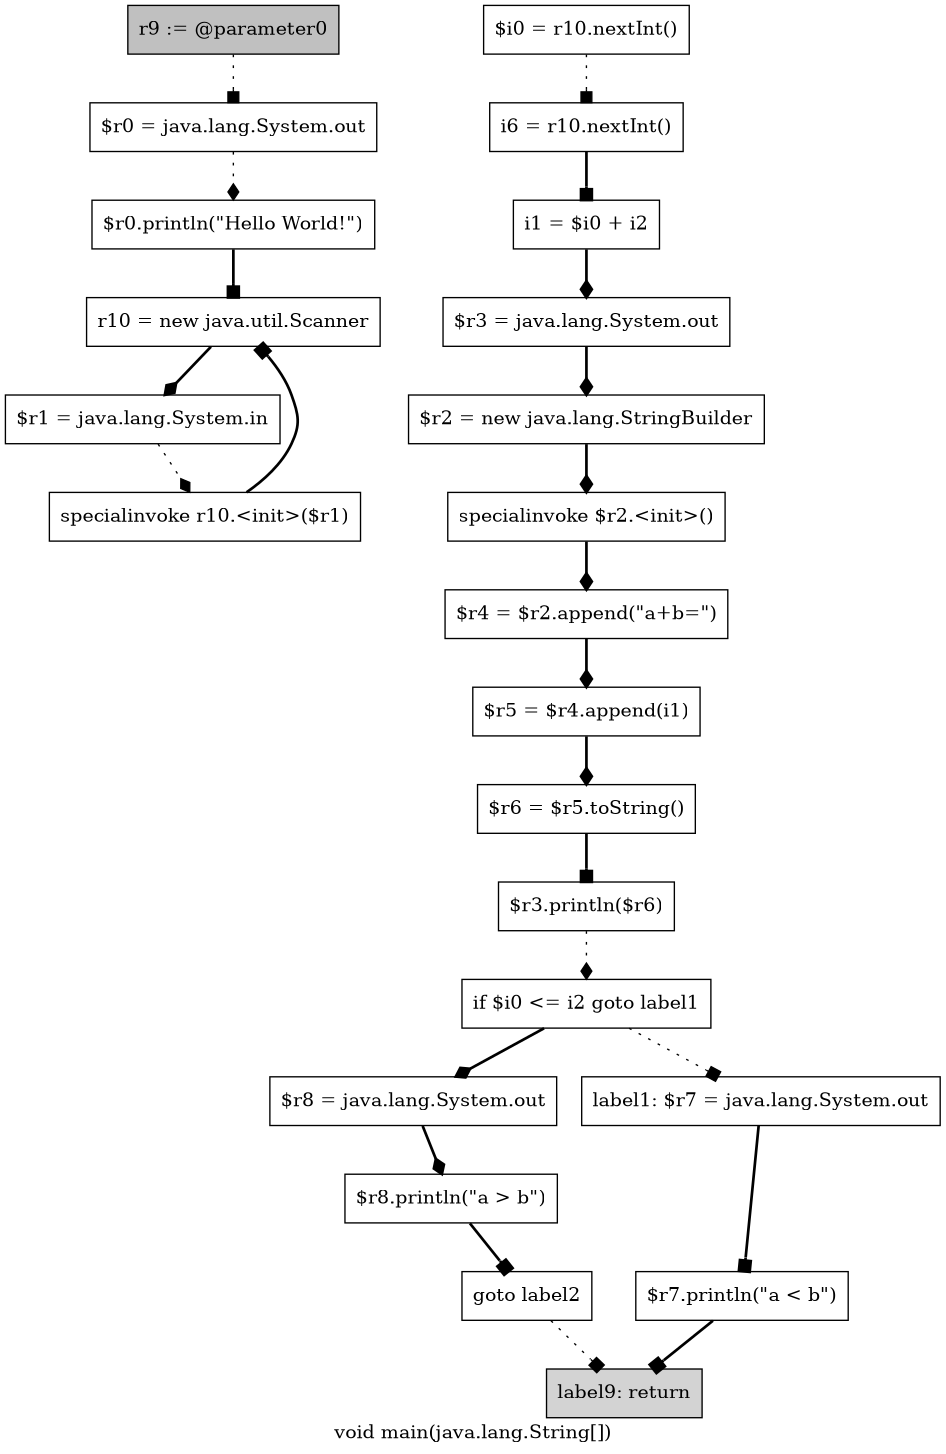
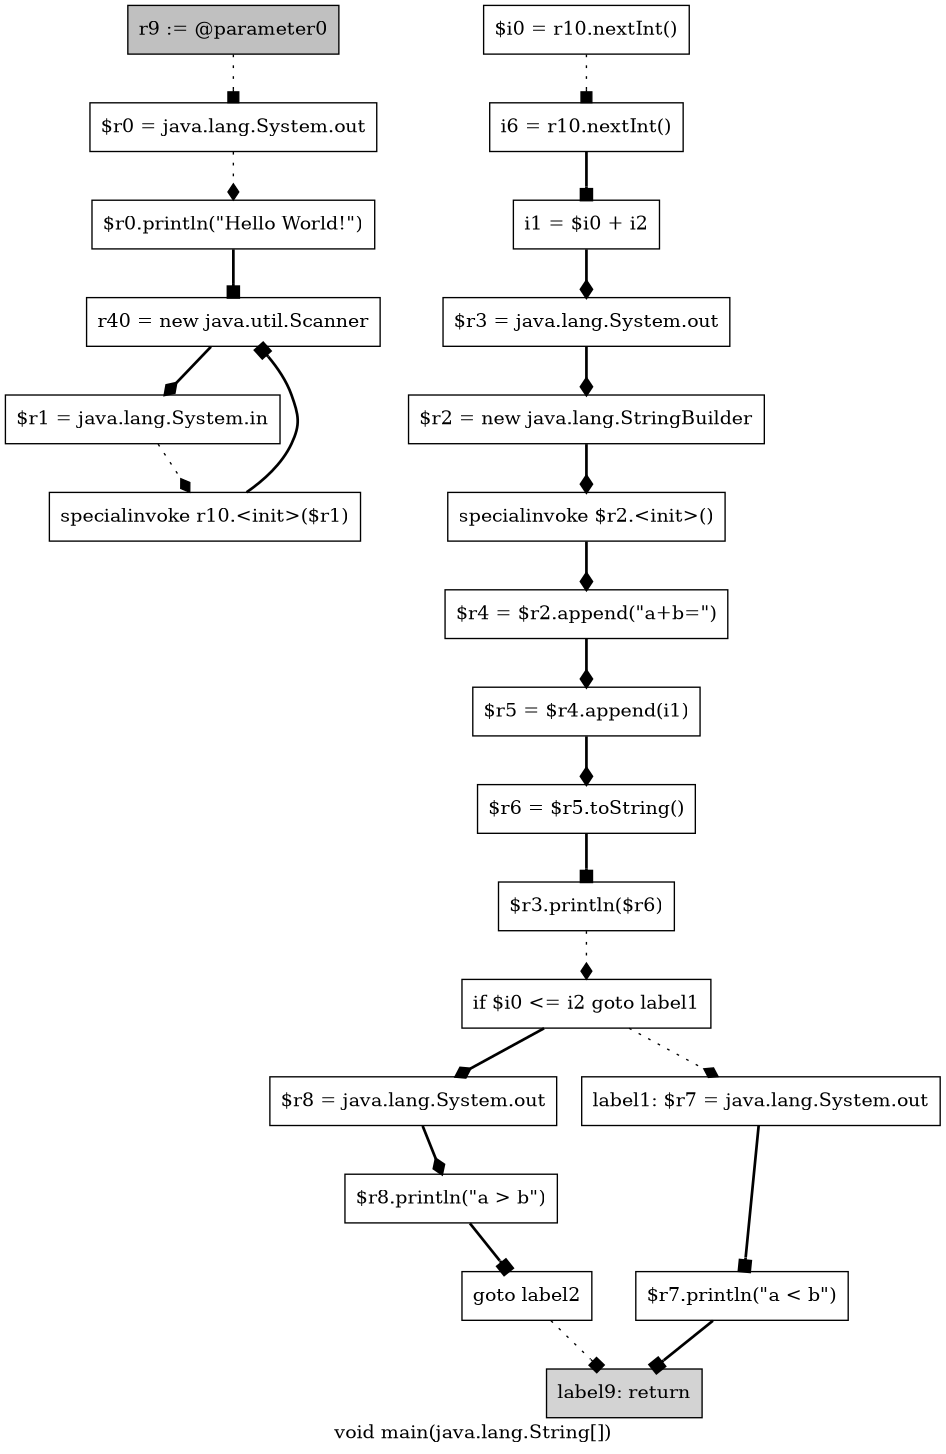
node "r10 = new java.util.Scanner": label "r10 = new java.util.Scanner" -> "r40 = new java.util.Scanner"
edge "if $i0 <= i2 goto label1" -> "label1: $r7 = java.lang.System.out": arrowhead box -> diamond
